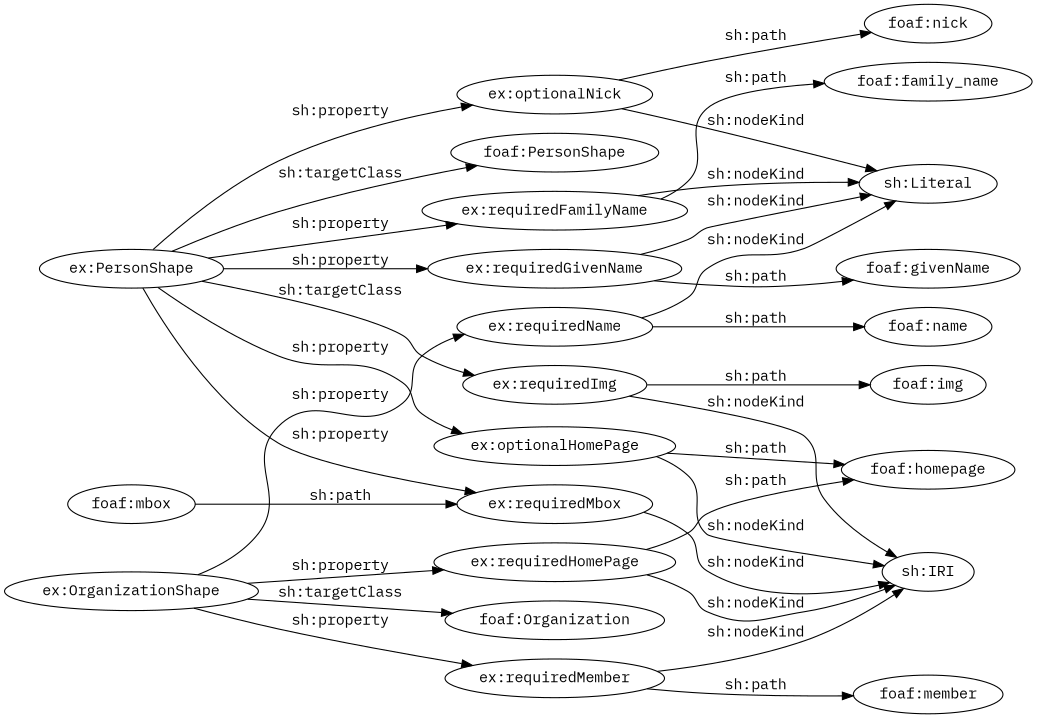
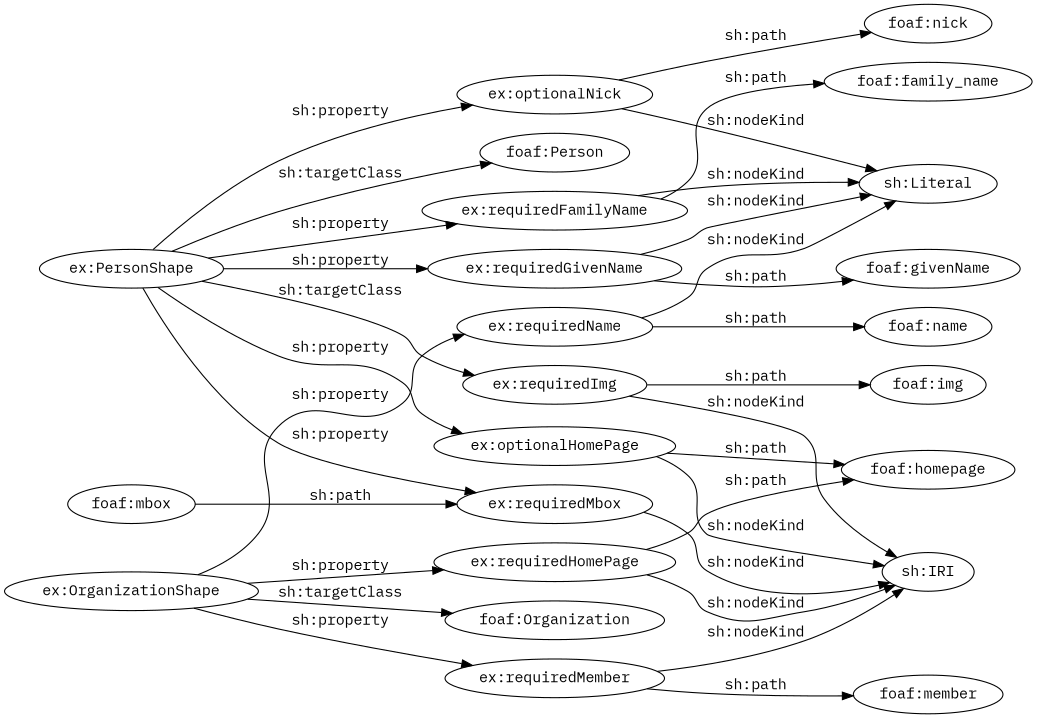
node "foaf:PersonShape": label "foaf:PersonShape" -> "foaf:Person"
